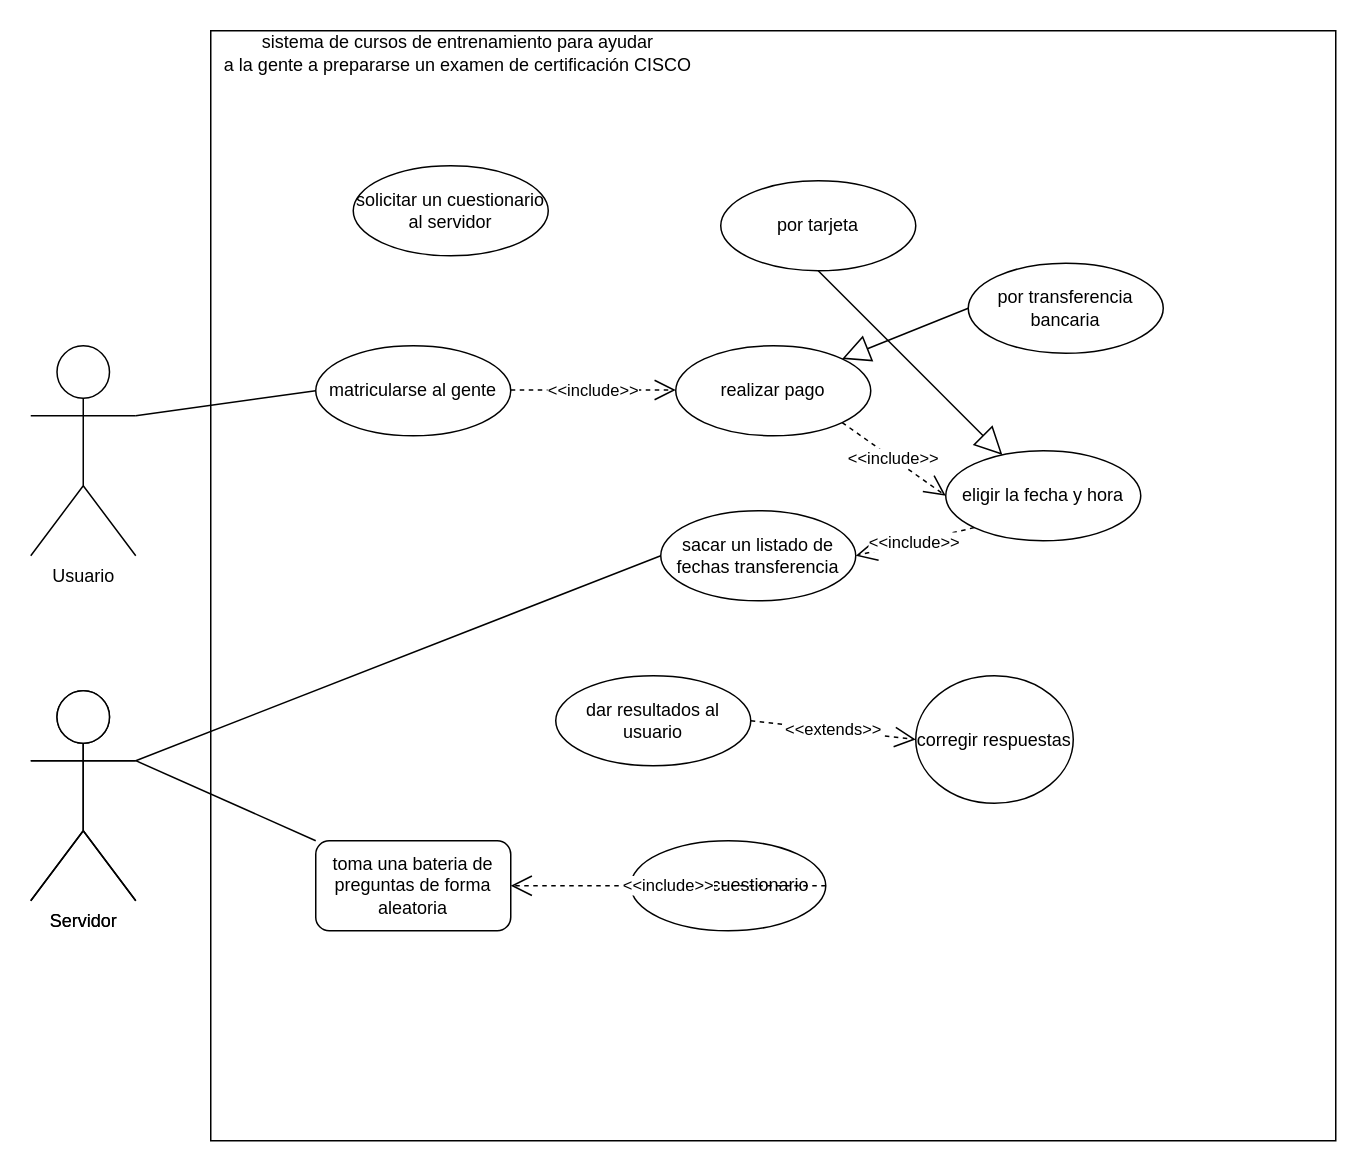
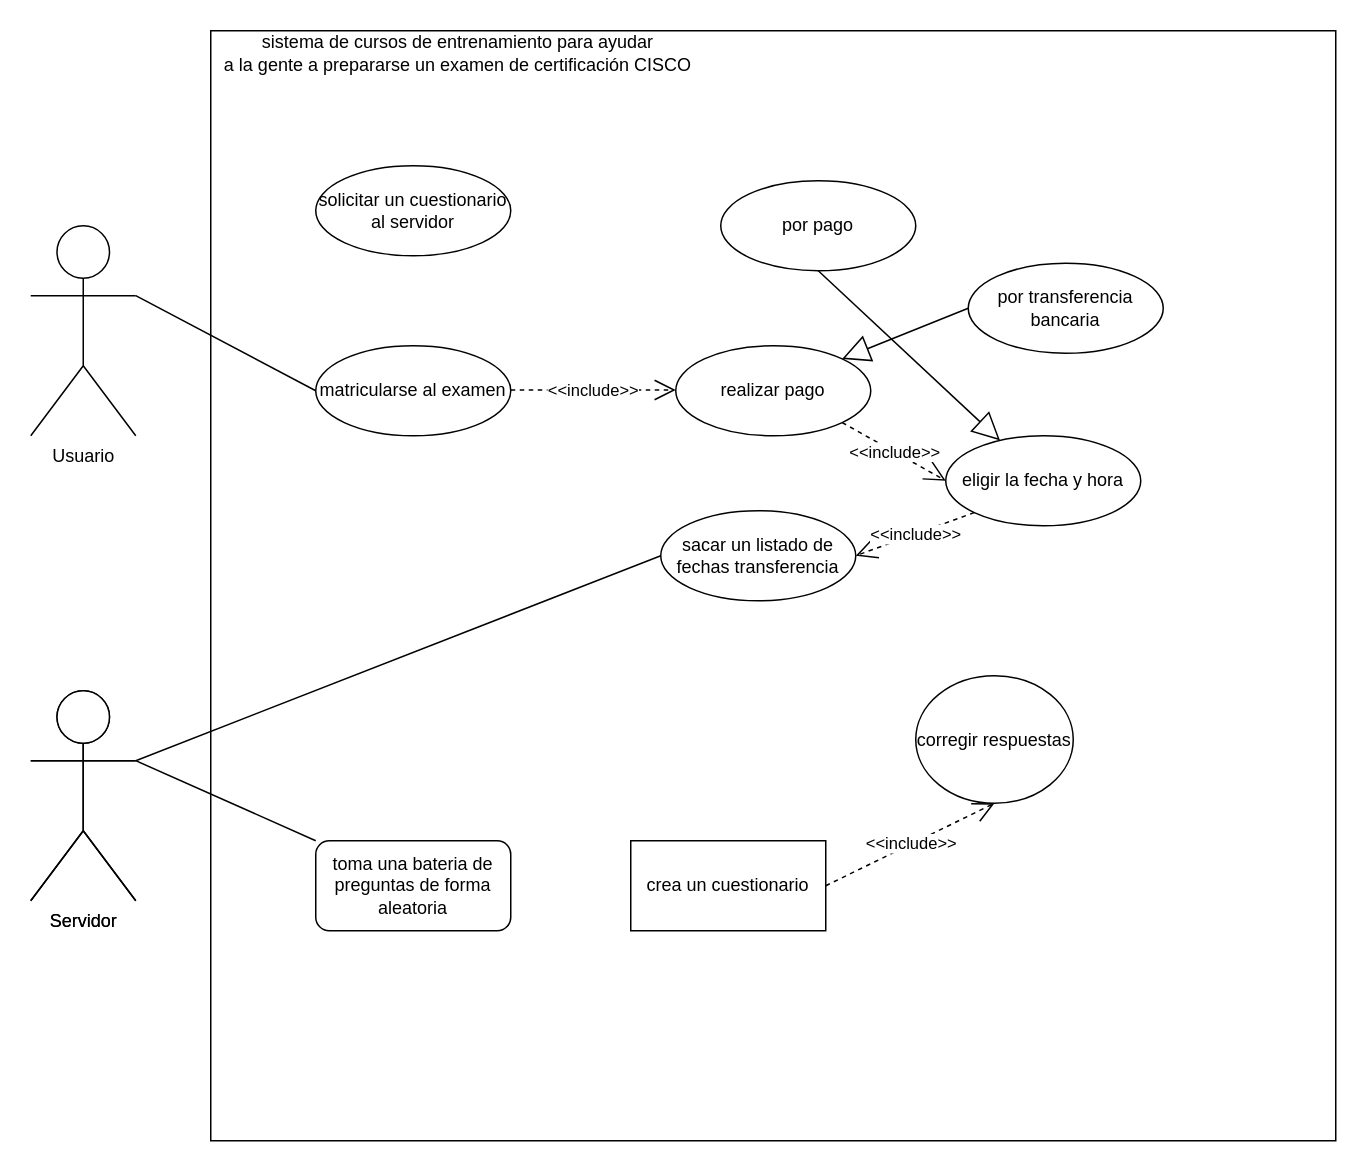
node "solicitar un cuestionario al servidor": moved (451, 211) -> (413, 211)
node "por tarjeta": label "por tarjeta" -> "por pago"
node "matricularse al gente": label "matricularse al gente" -> "matricularse al examen"
node "Usuario": moved (83, 451) -> (83, 331)
node "eligir la fecha y hora": moved (1043, 496) -> (1043, 481)
node "dar resultados al usuario": removed
edge "dar resultados al usuario" -> "corregir respuestas": removed, label "<<extends>>"
edge "crea un cuestionario" -> "toma una bateria de preguntas de forma aleatoria": now "crea un cuestionario" -> "corregir respuestas"
node "crea un cuestionario": shape ellipse -> rectangle
